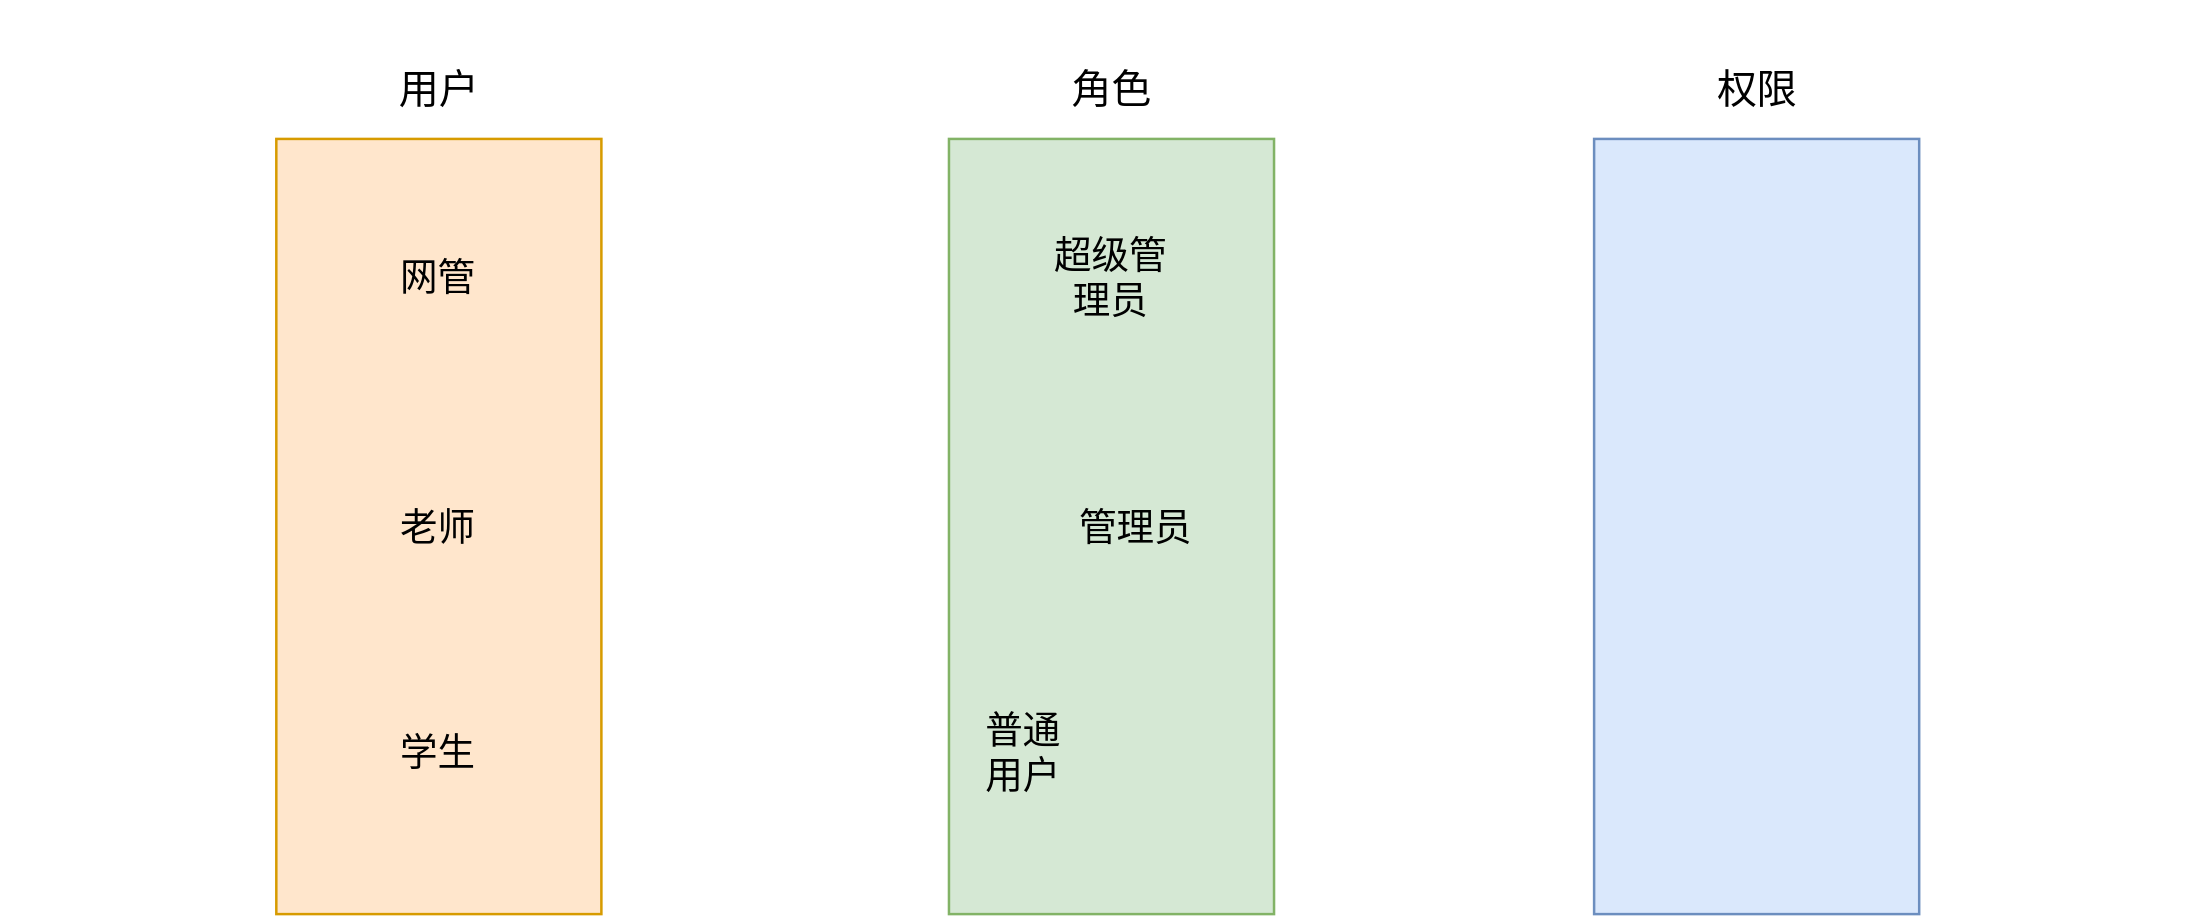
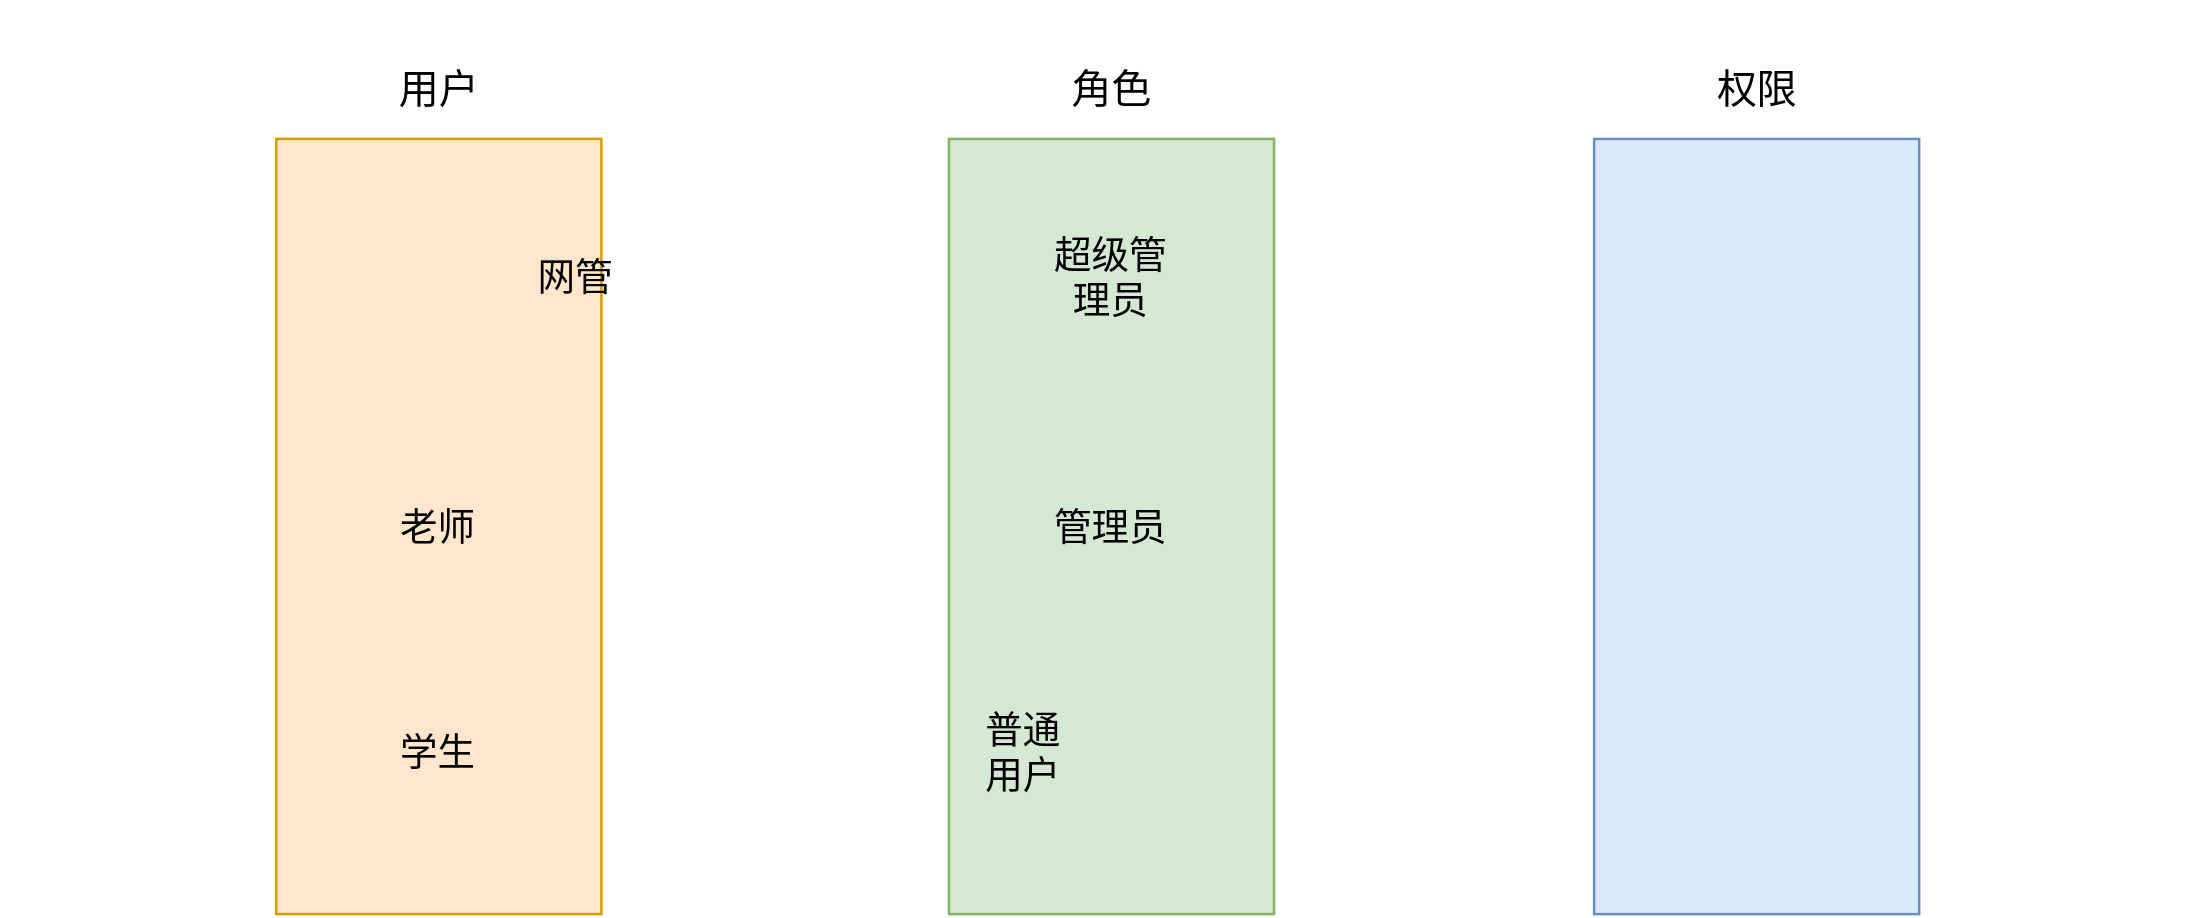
node "网管": moved (439, 276) -> (576, 276)
node "管理员": moved (1136, 526) -> (1111, 526)
